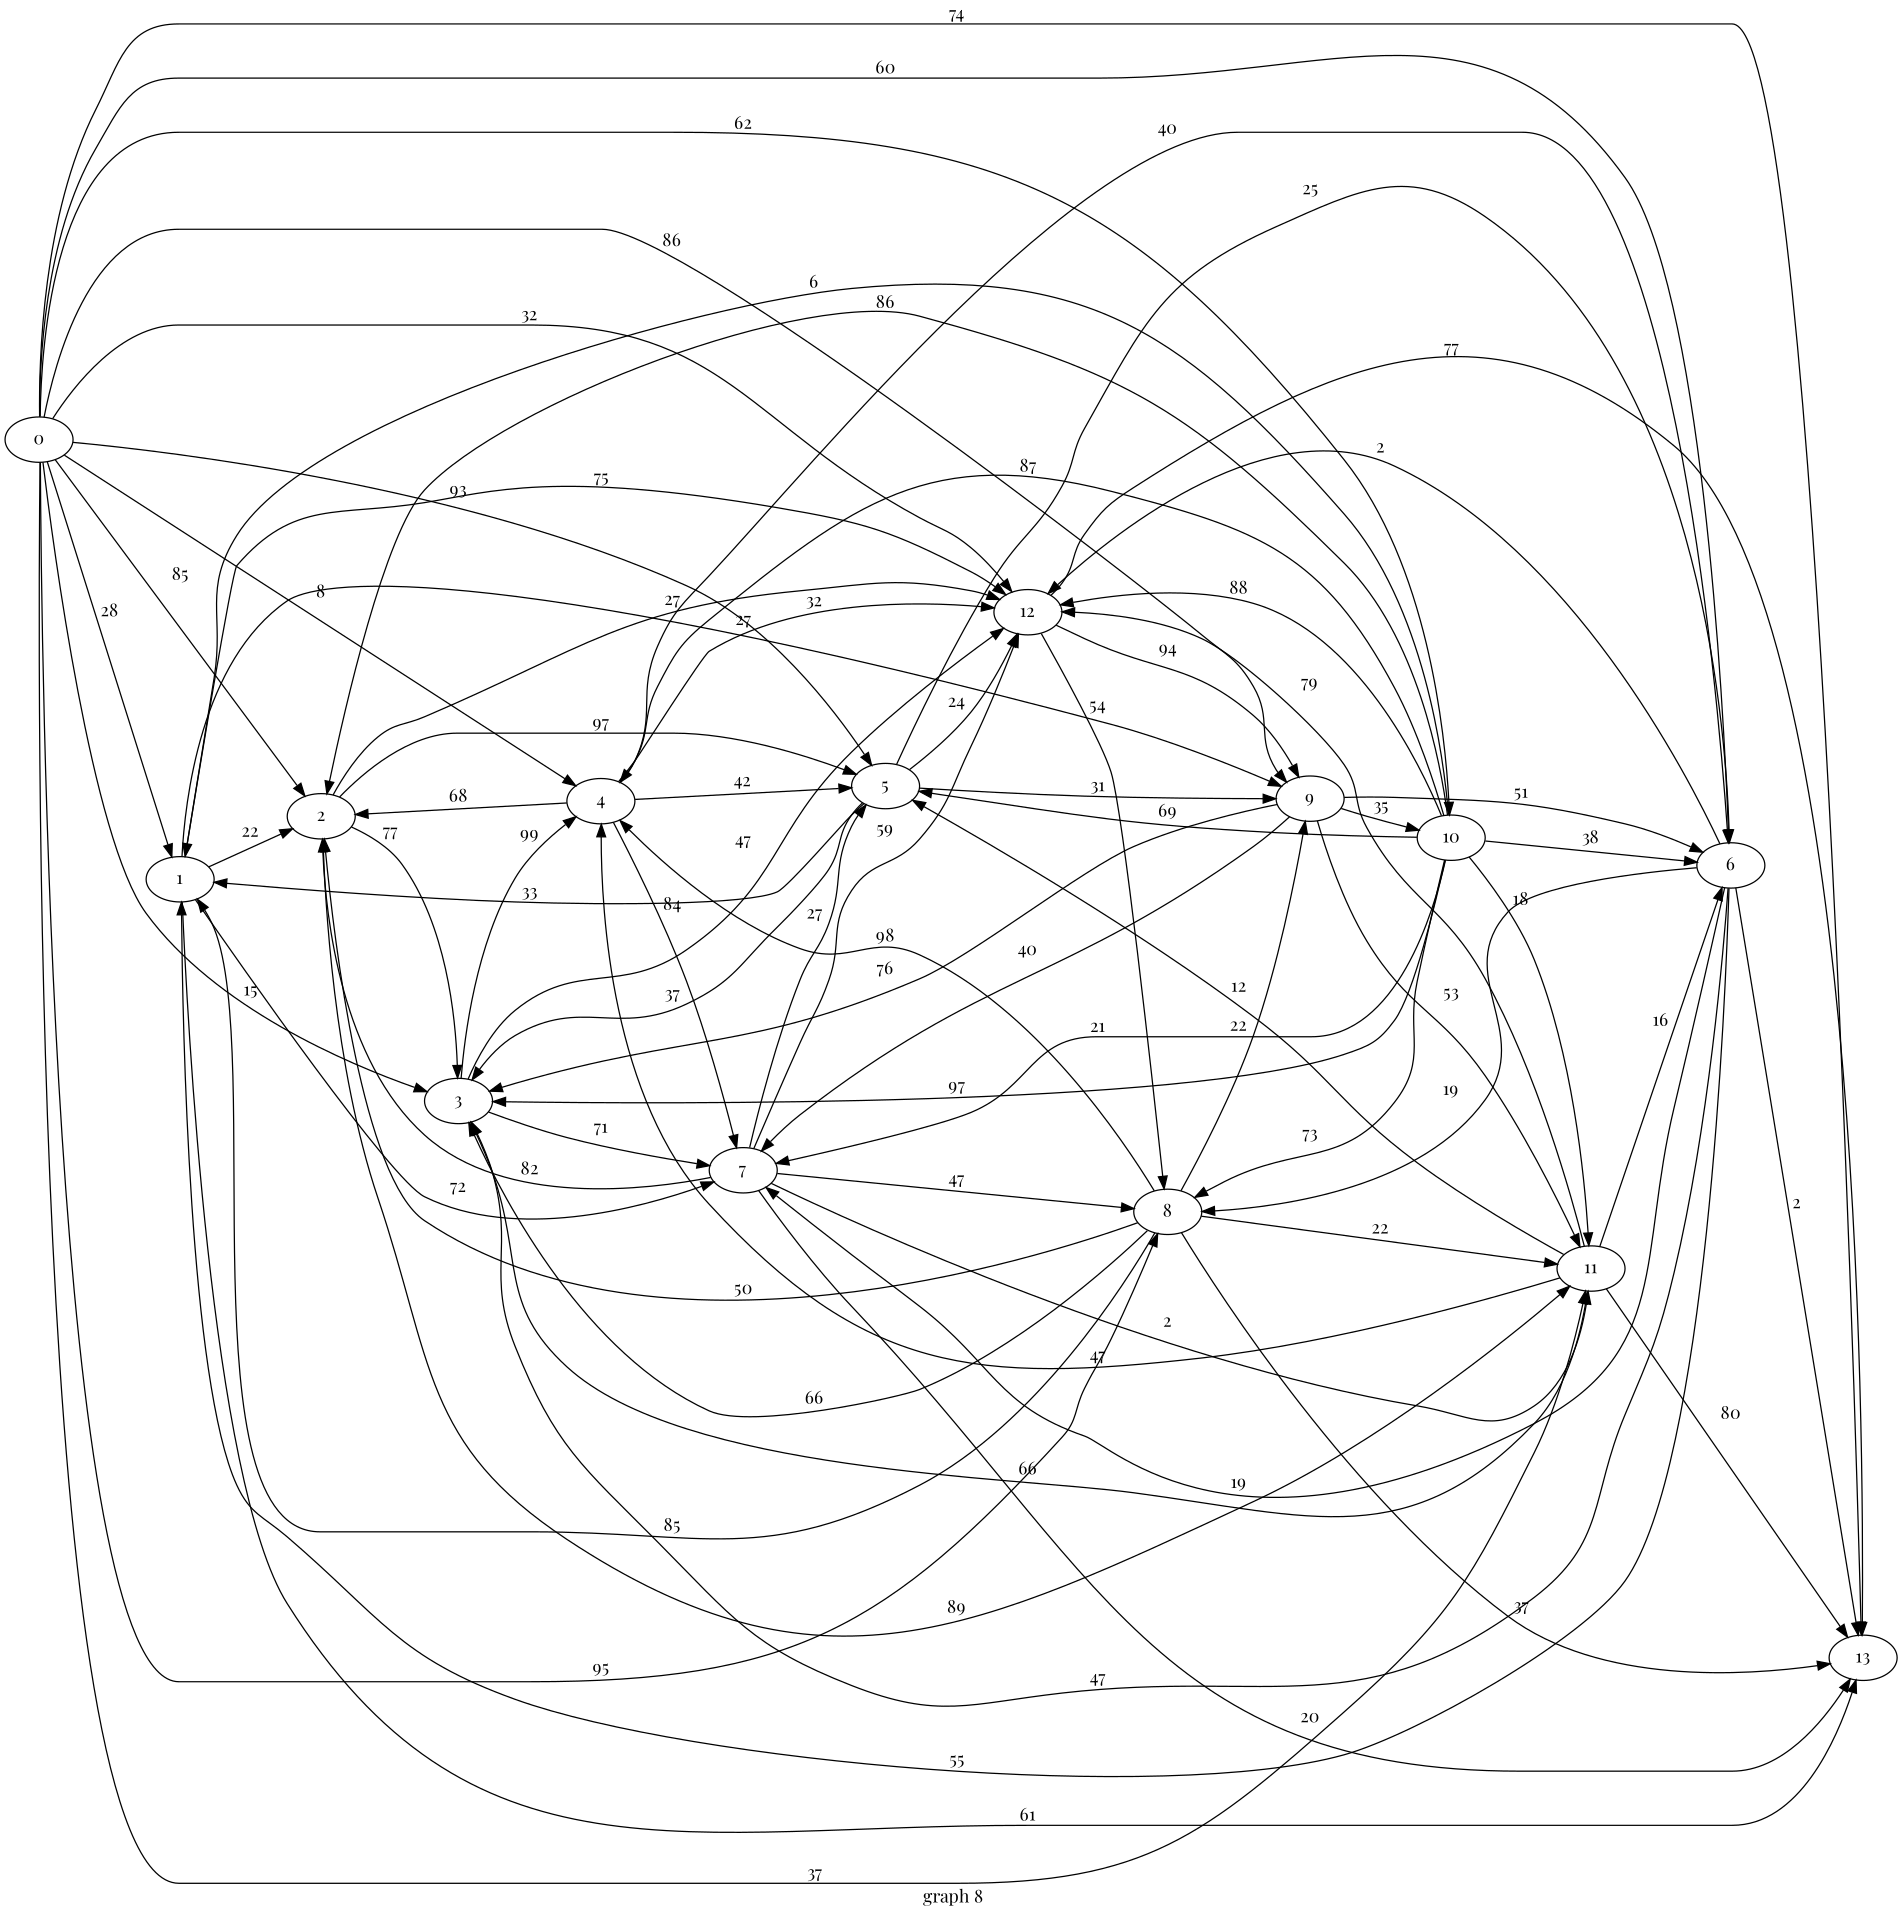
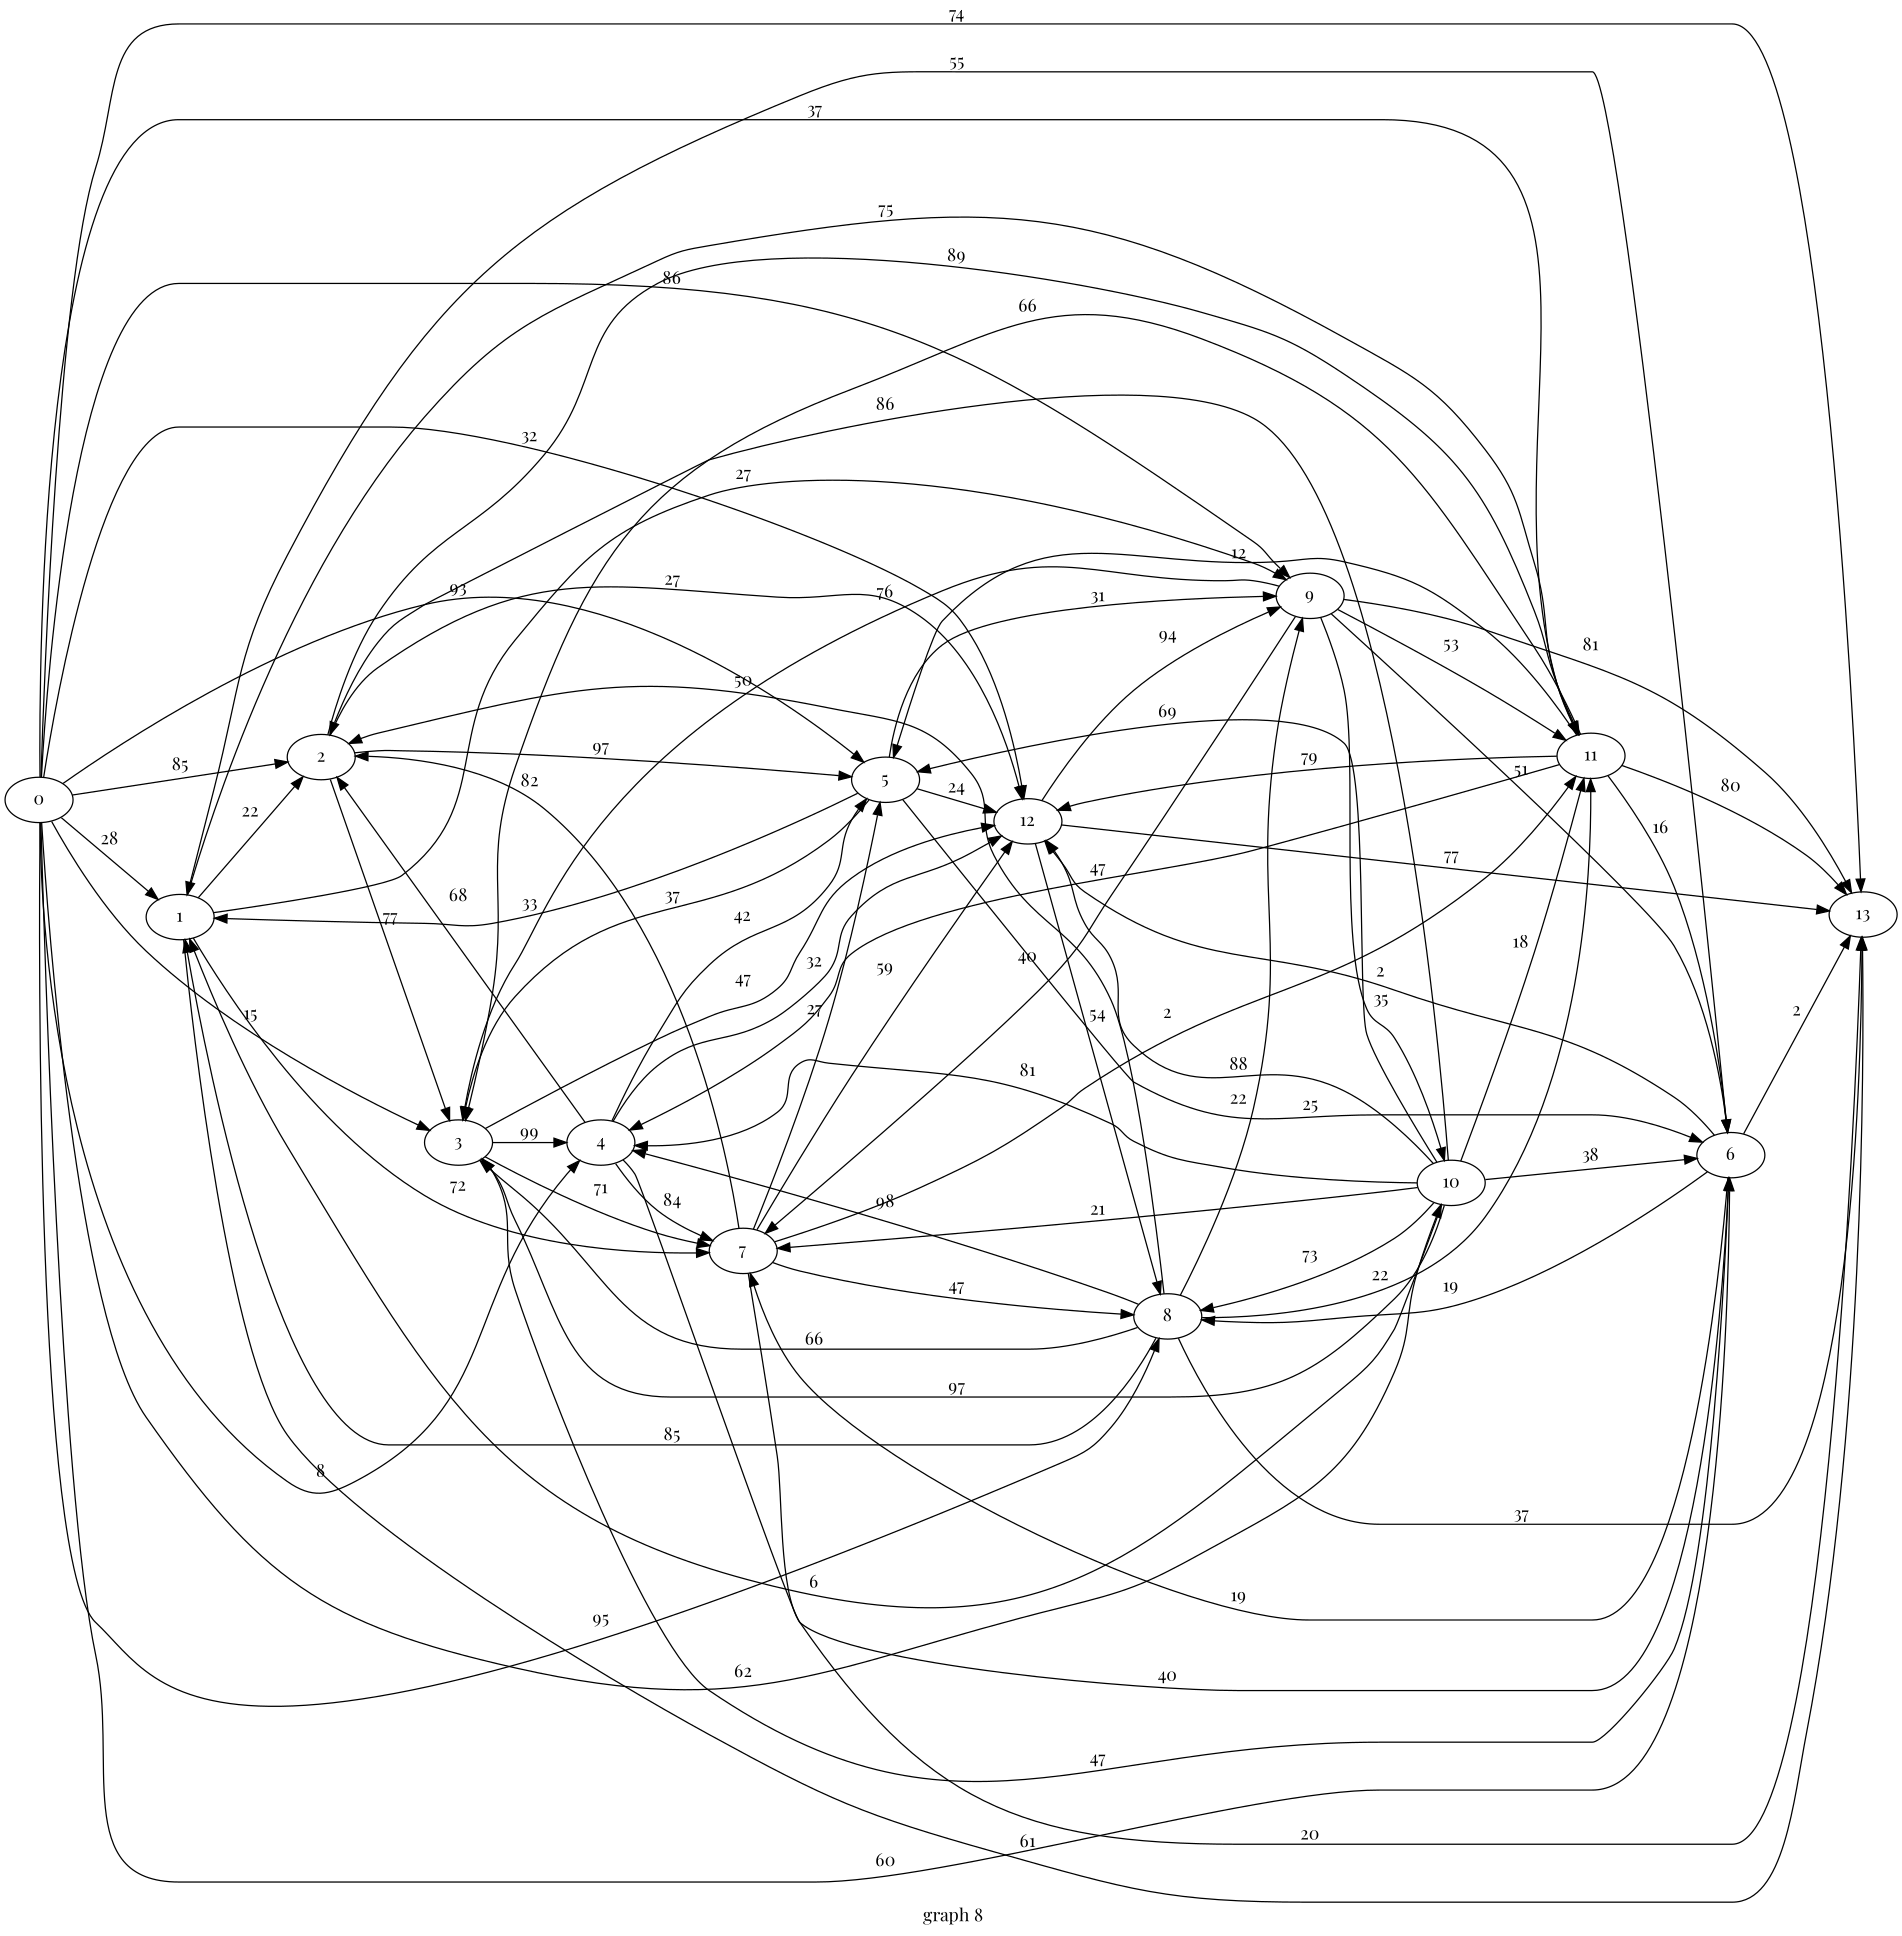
edge "10" -> "4": label " 87 " -> " 81 "
edge "1" -> "12": now "1" -> "11"
edge "9" -> "13": added, label "81"
